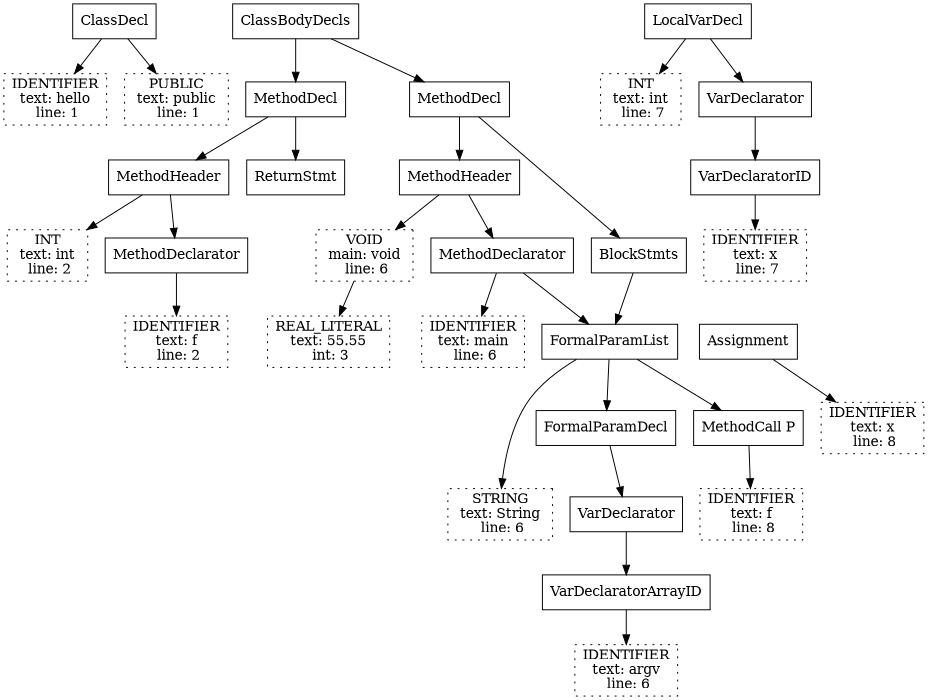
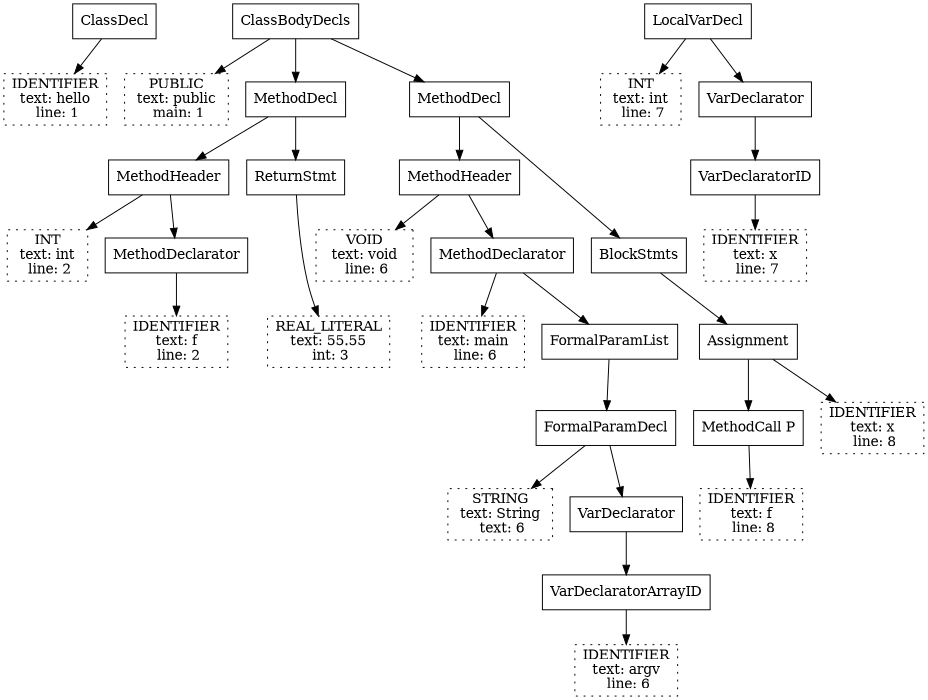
edge "ClassDecl" -> "PUBLIC": now "ClassBodyDecls" -> "PUBLIC"
node "PUBLIC": text "line: 1" -> "main: 1"
node "VOID": text "main: void" -> "text: void"
edge "VOID" -> "REAL_LITERAL": now "ReturnStmt" -> "REAL_LITERAL"
edge "BlockStmts" -> "FormalParamList": now "BlockStmts" -> "Assignment"
edge "FormalParamList" -> "MethodCall P": now "Assignment" -> "MethodCall P"
edge "FormalParamList" -> "STRING": now "FormalParamDecl" -> "STRING"
node "STRING": text "line: 6" -> "text: 6"
